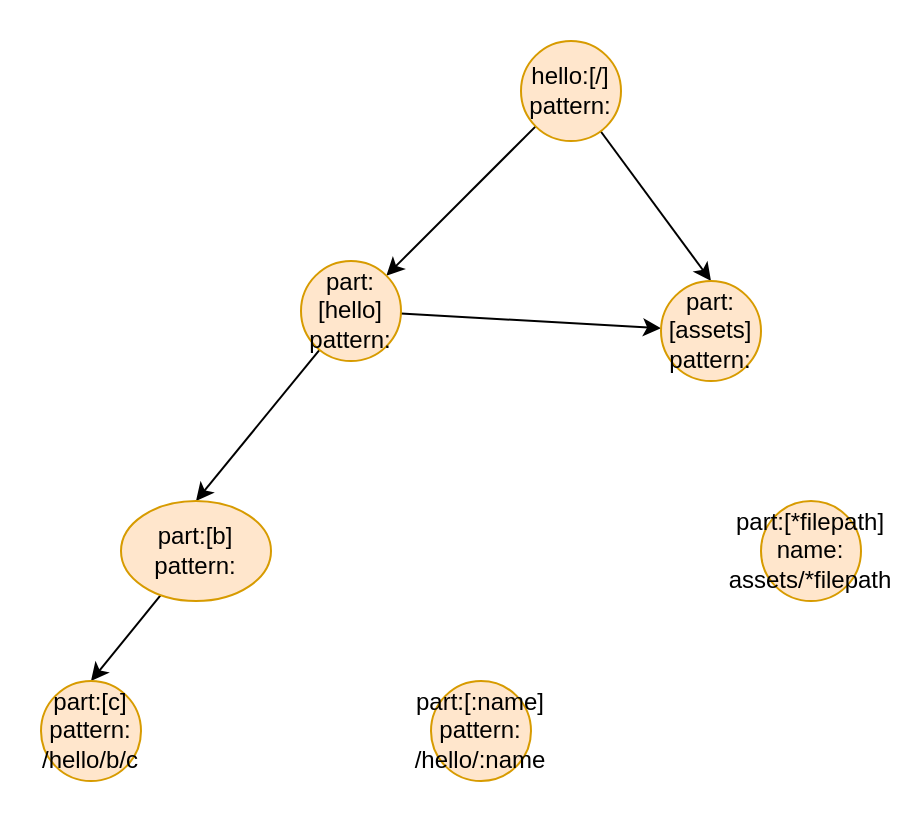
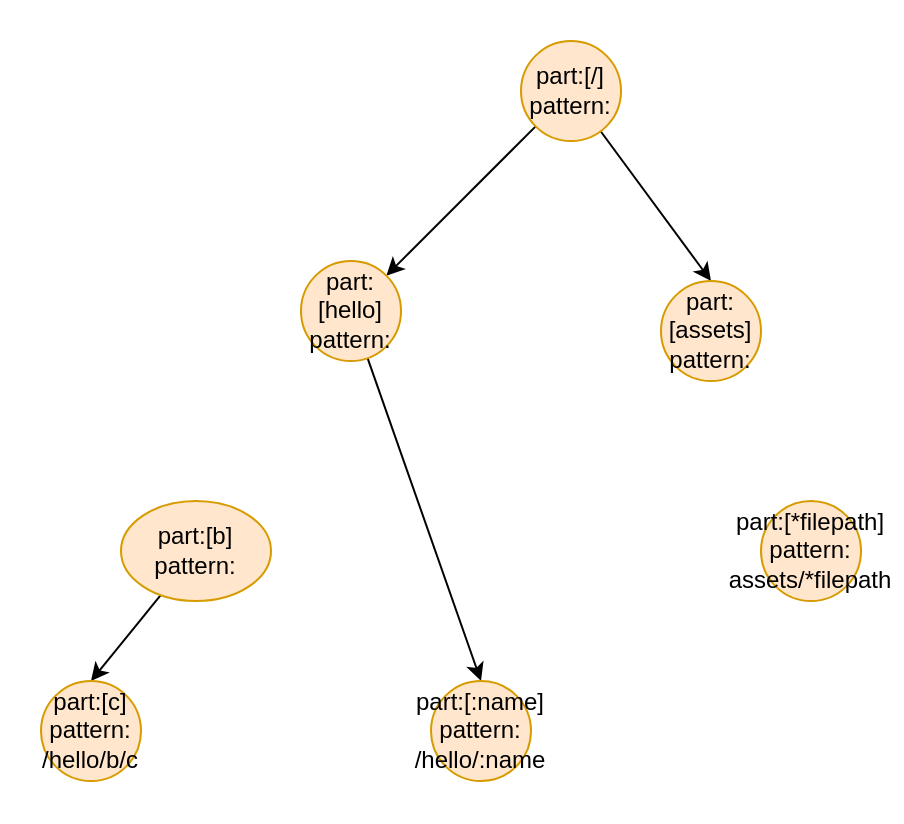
node "hello:[/] pattern:": label "hello:[/] pattern:" -> "part:[/] pattern:"
edge "part:[hello] pattern:" -> "part:[assets] pattern:": now "part:[hello] pattern:" -> "part:[:name] pattern: /hello/:name"
edge "part:[hello] pattern:" -> "part:[b] pattern:": removed
node "part:[*filepath] name: assets/*filepath": label "part:[*filepath] name: assets/*filepath" -> "part:[*filepath] pattern: assets/*filepath"
